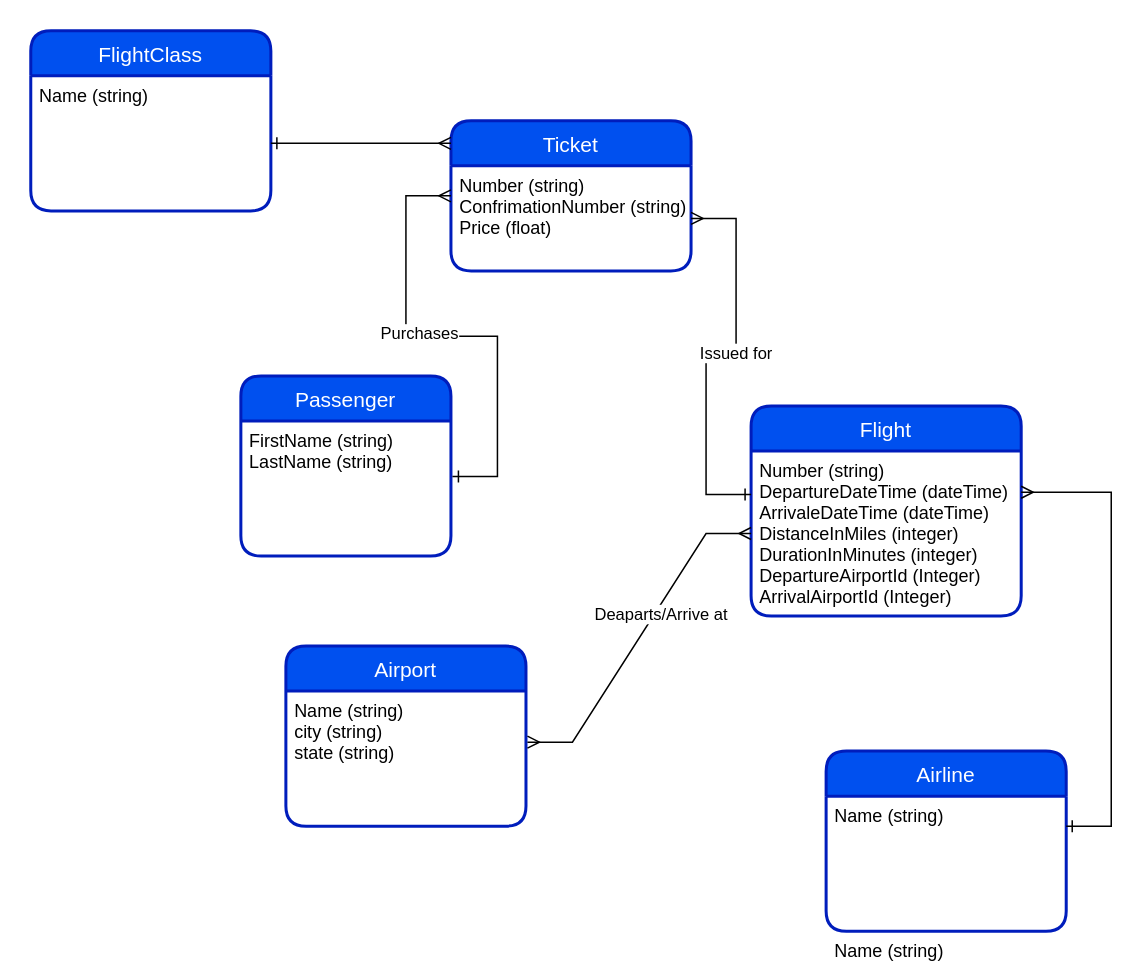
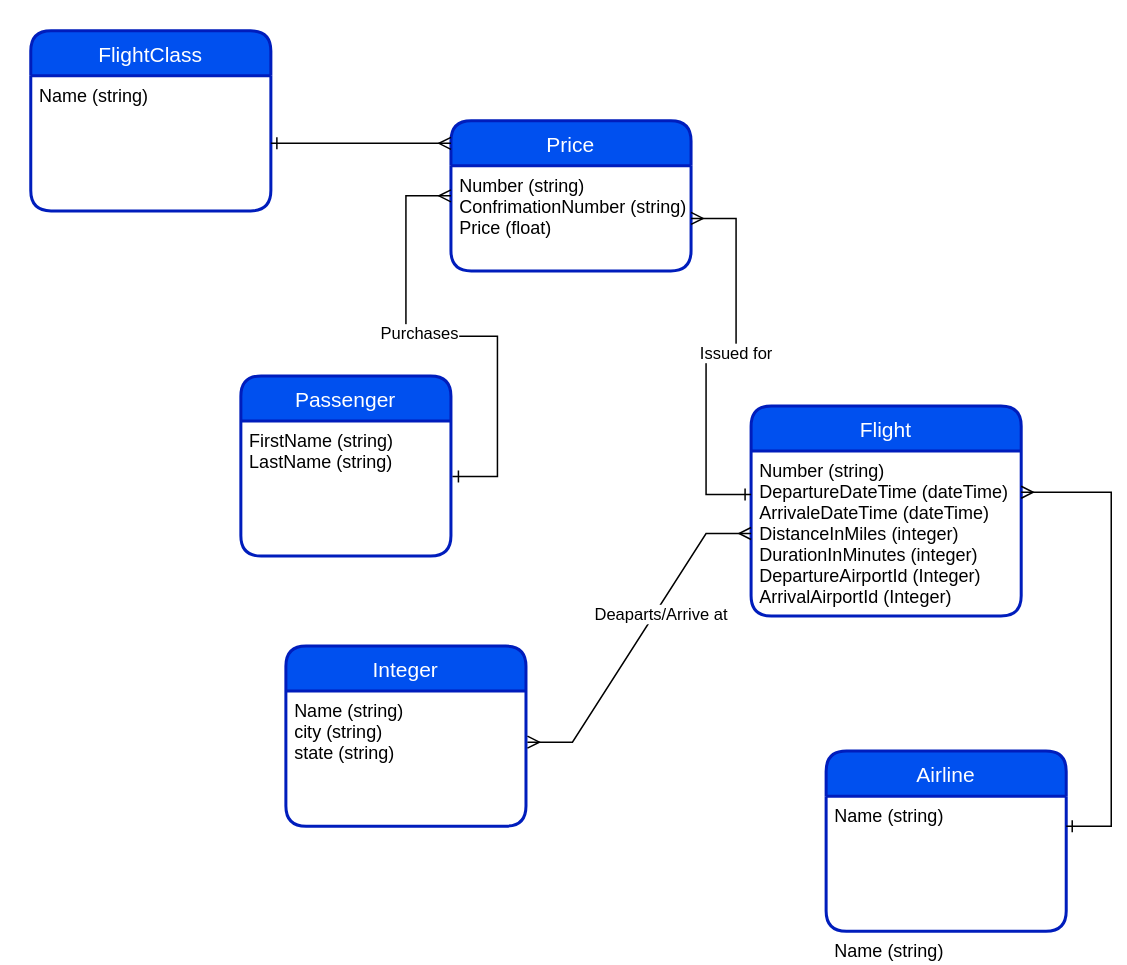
node "Ticket": label "Ticket" -> "Price"
node "Airport": label "Airport" -> "Integer"
